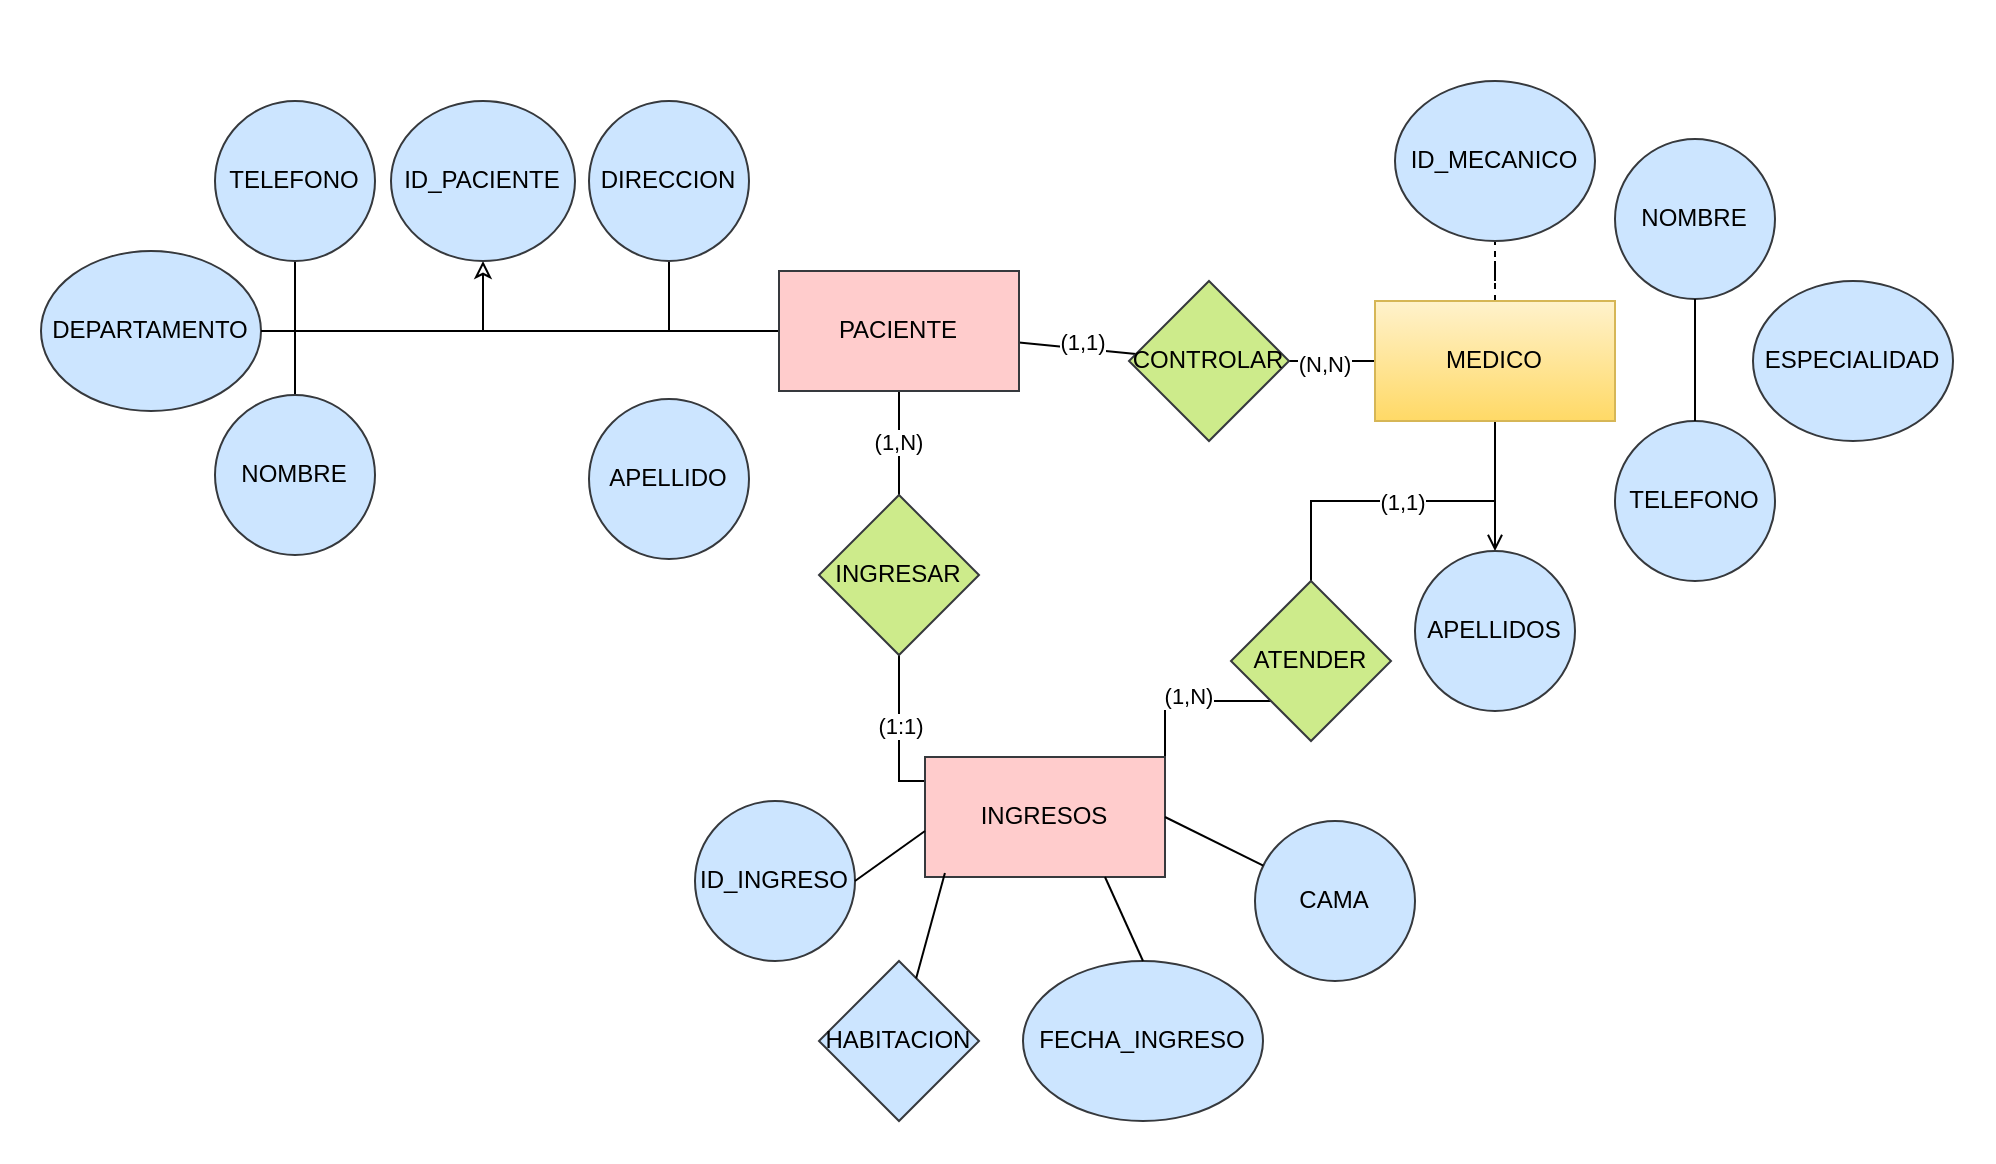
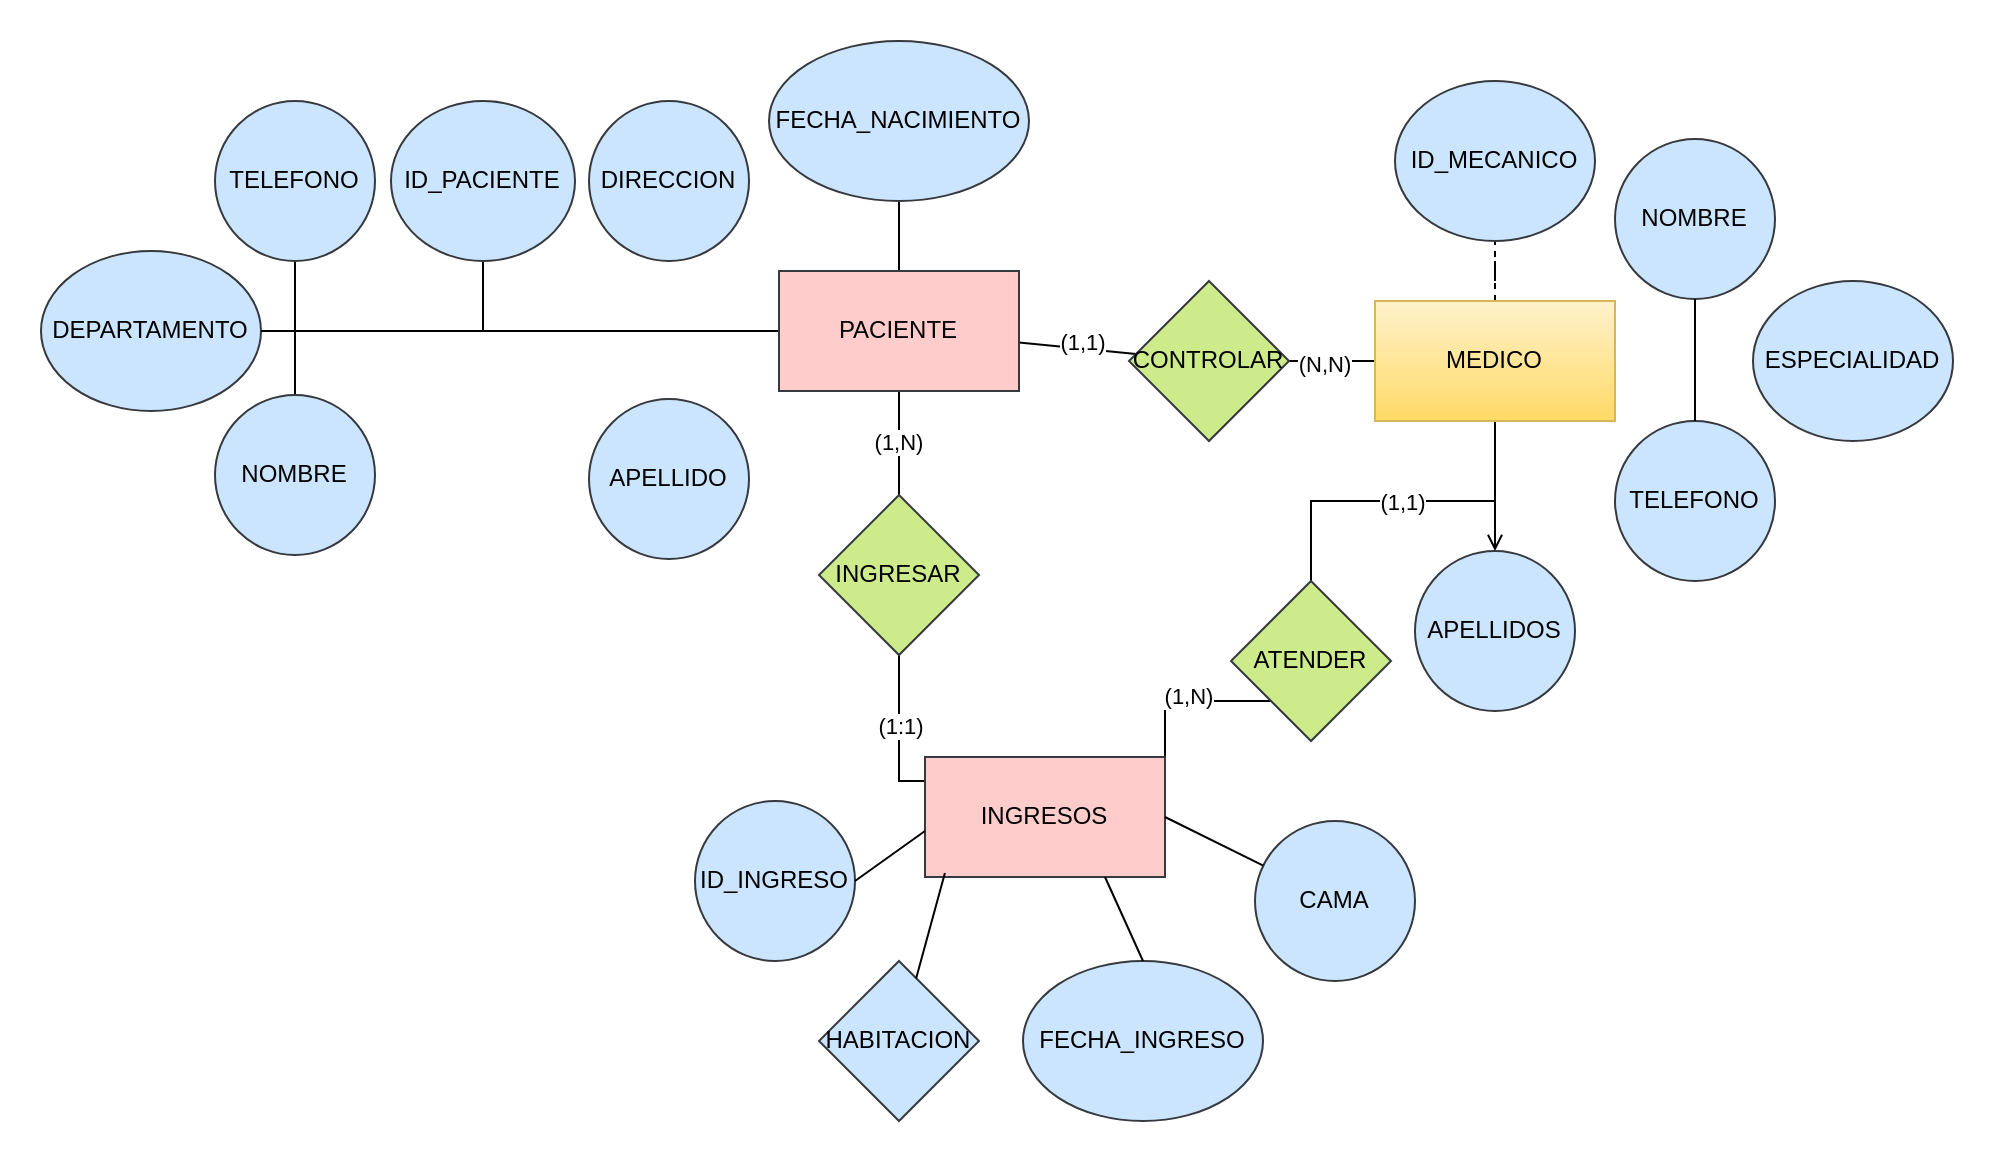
node "FECHA_NACIMIENTO": added
edge "FECHA_NACIMIENTO" -- "PACIENTE": added
edge "PACIENTE" -> "ID_PACIENTE": arrowhead classic -> none
edge "DIRECCION" -- "PACIENTE": removed
